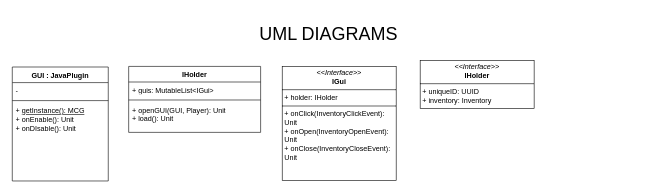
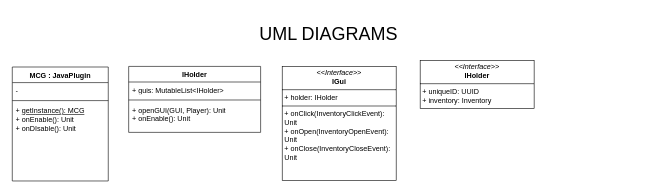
node "GUI : JavaPlugin": label "GUI : JavaPlugin" -> "MCG : JavaPlugin"
node "+ guis: MutableList<IGui>": label "+ guis: MutableList<IGui>" -> "+ guis: MutableList<IHolder>"
node "+ openGUI(GUI, Player): Unit + load(): Unit": label "+ openGUI(GUI, Player): Unit + load(): Unit" -> "+ openGUI(GUI, Player): Unit + onEnable(): Unit"
